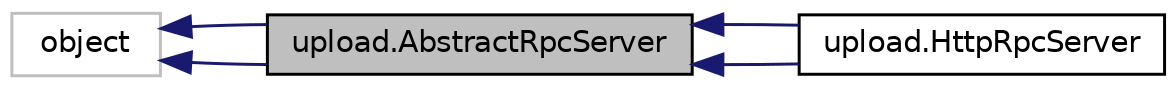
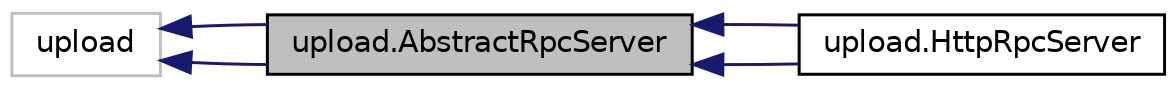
node "object": label "object" -> "upload"
